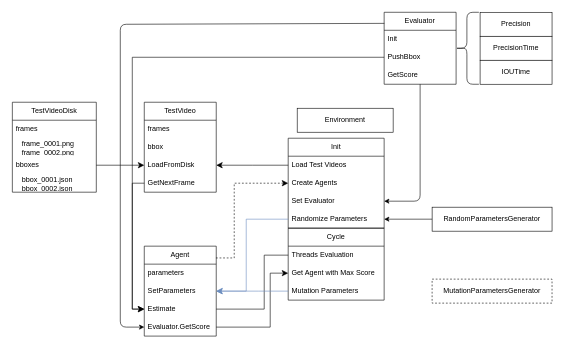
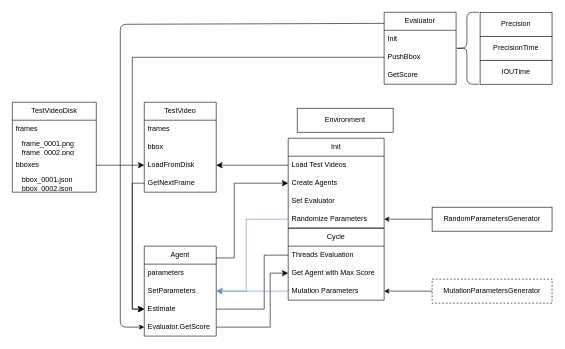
edge "GetScore" -> "Set Evaluator": removed
edge "Agent" -> "Create Agents": style dashed -> solid
edge "MutationParametersGenerator" -> "Mutation Parameters": added
